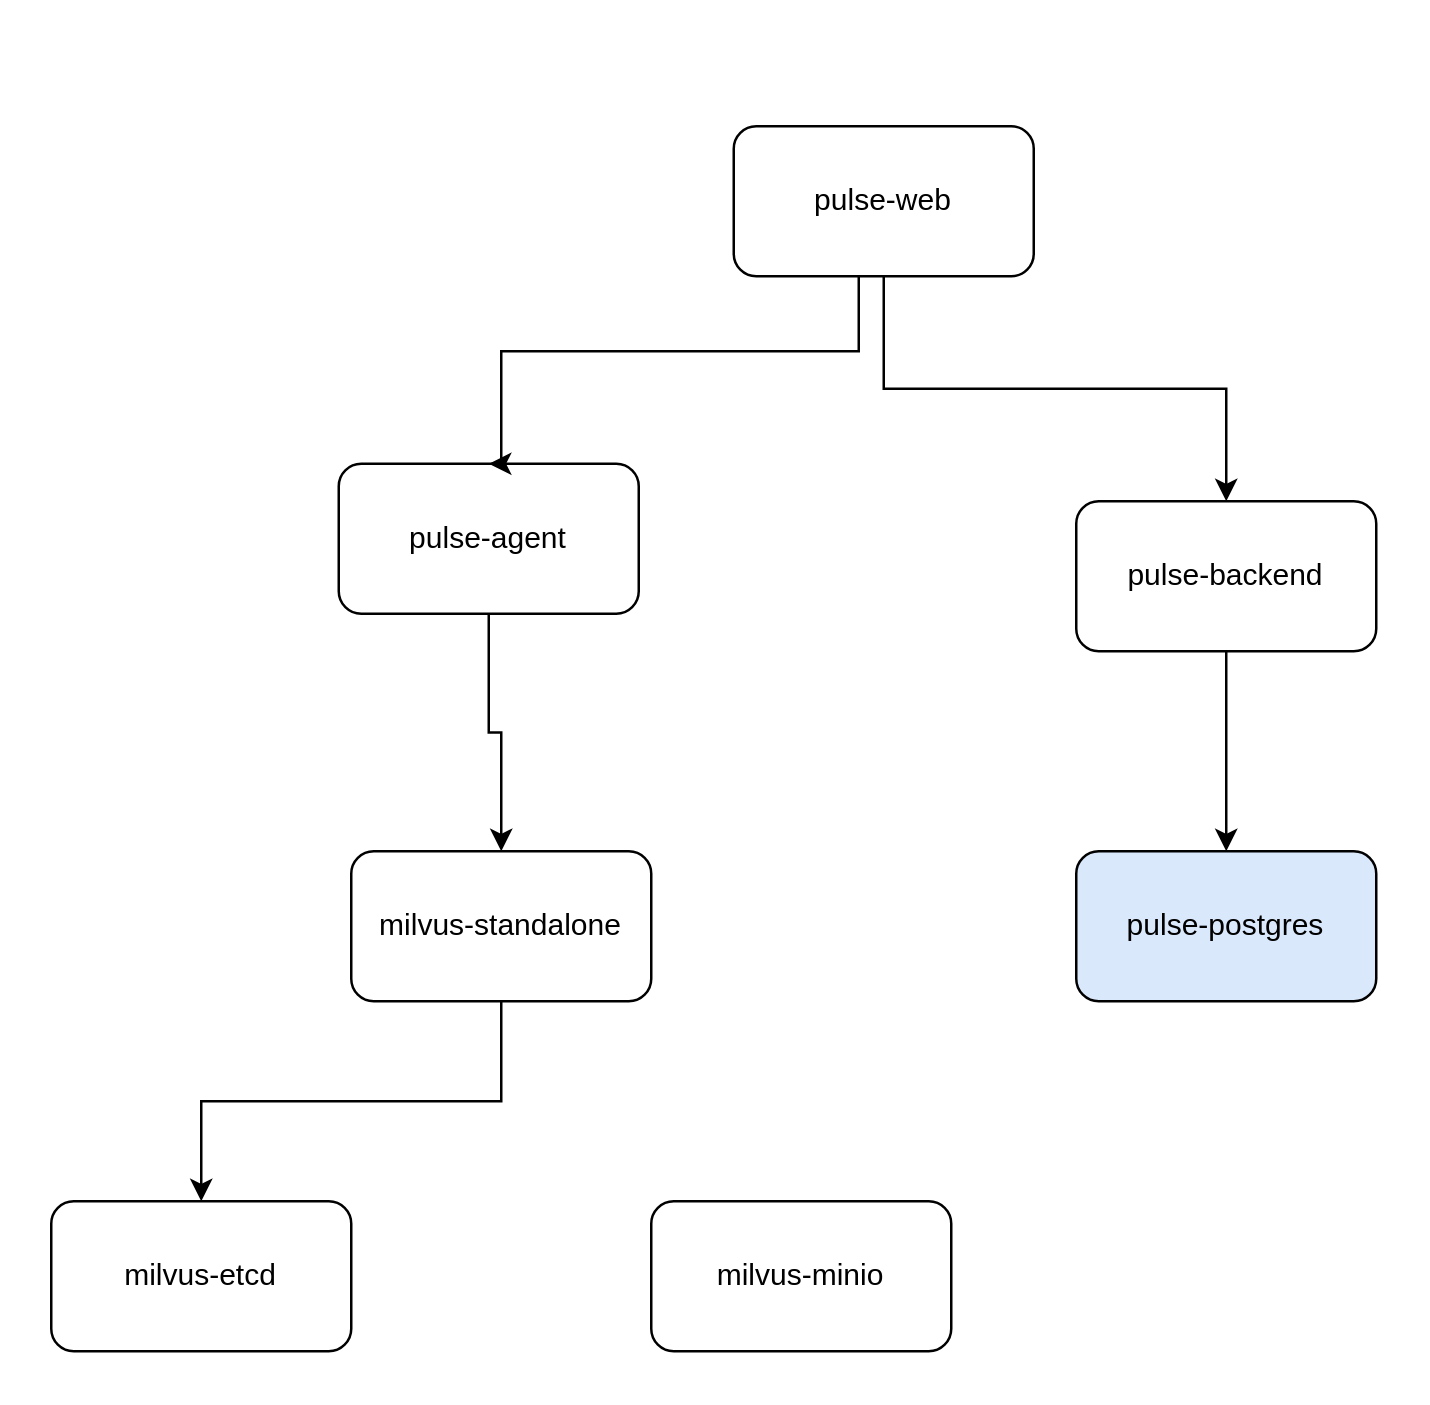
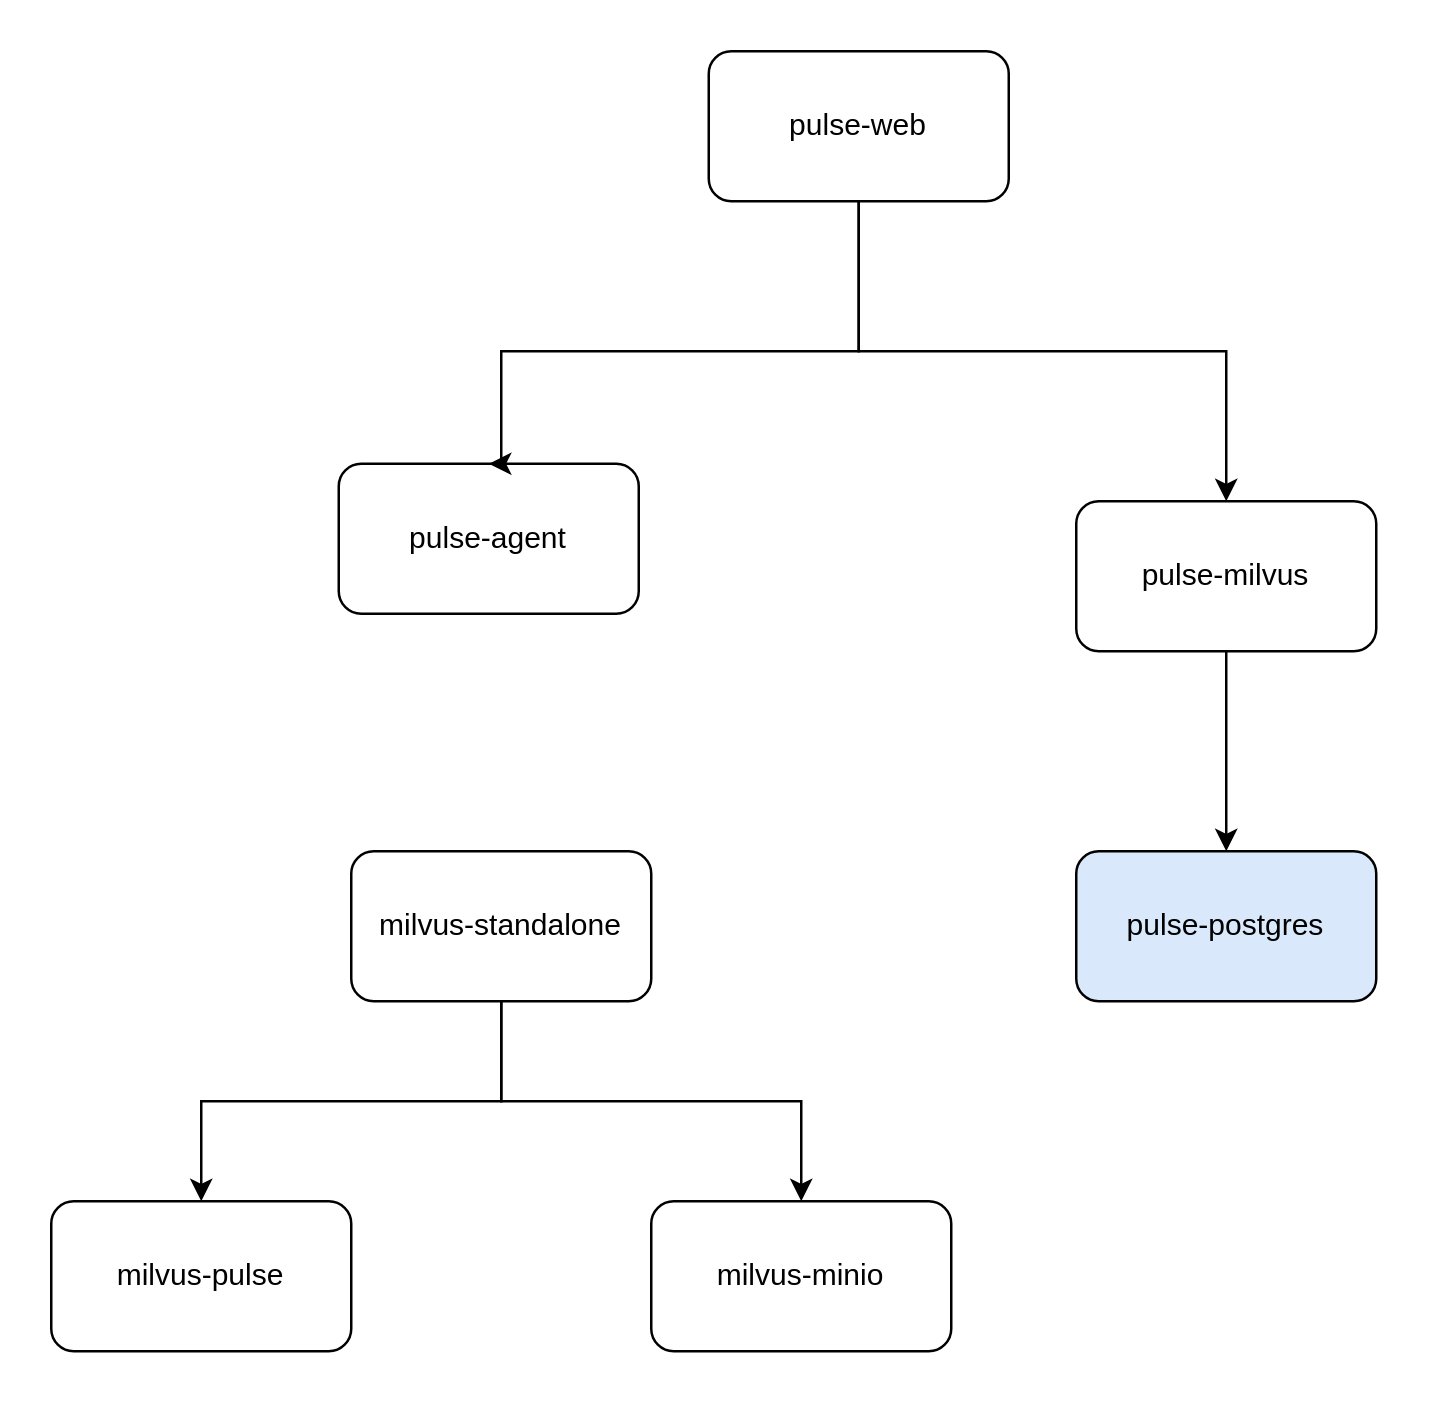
node "pulse-web": moved (884, 201) -> (859, 126)
node "pulse-backend": label "pulse-backend" -> "pulse-milvus"
edge "pulse-agent" -> "milvus-standalone": removed
edge "milvus-standalone" -> "milvus-minio": added
node "milvus-etcd": label "milvus-etcd" -> "milvus-pulse"
